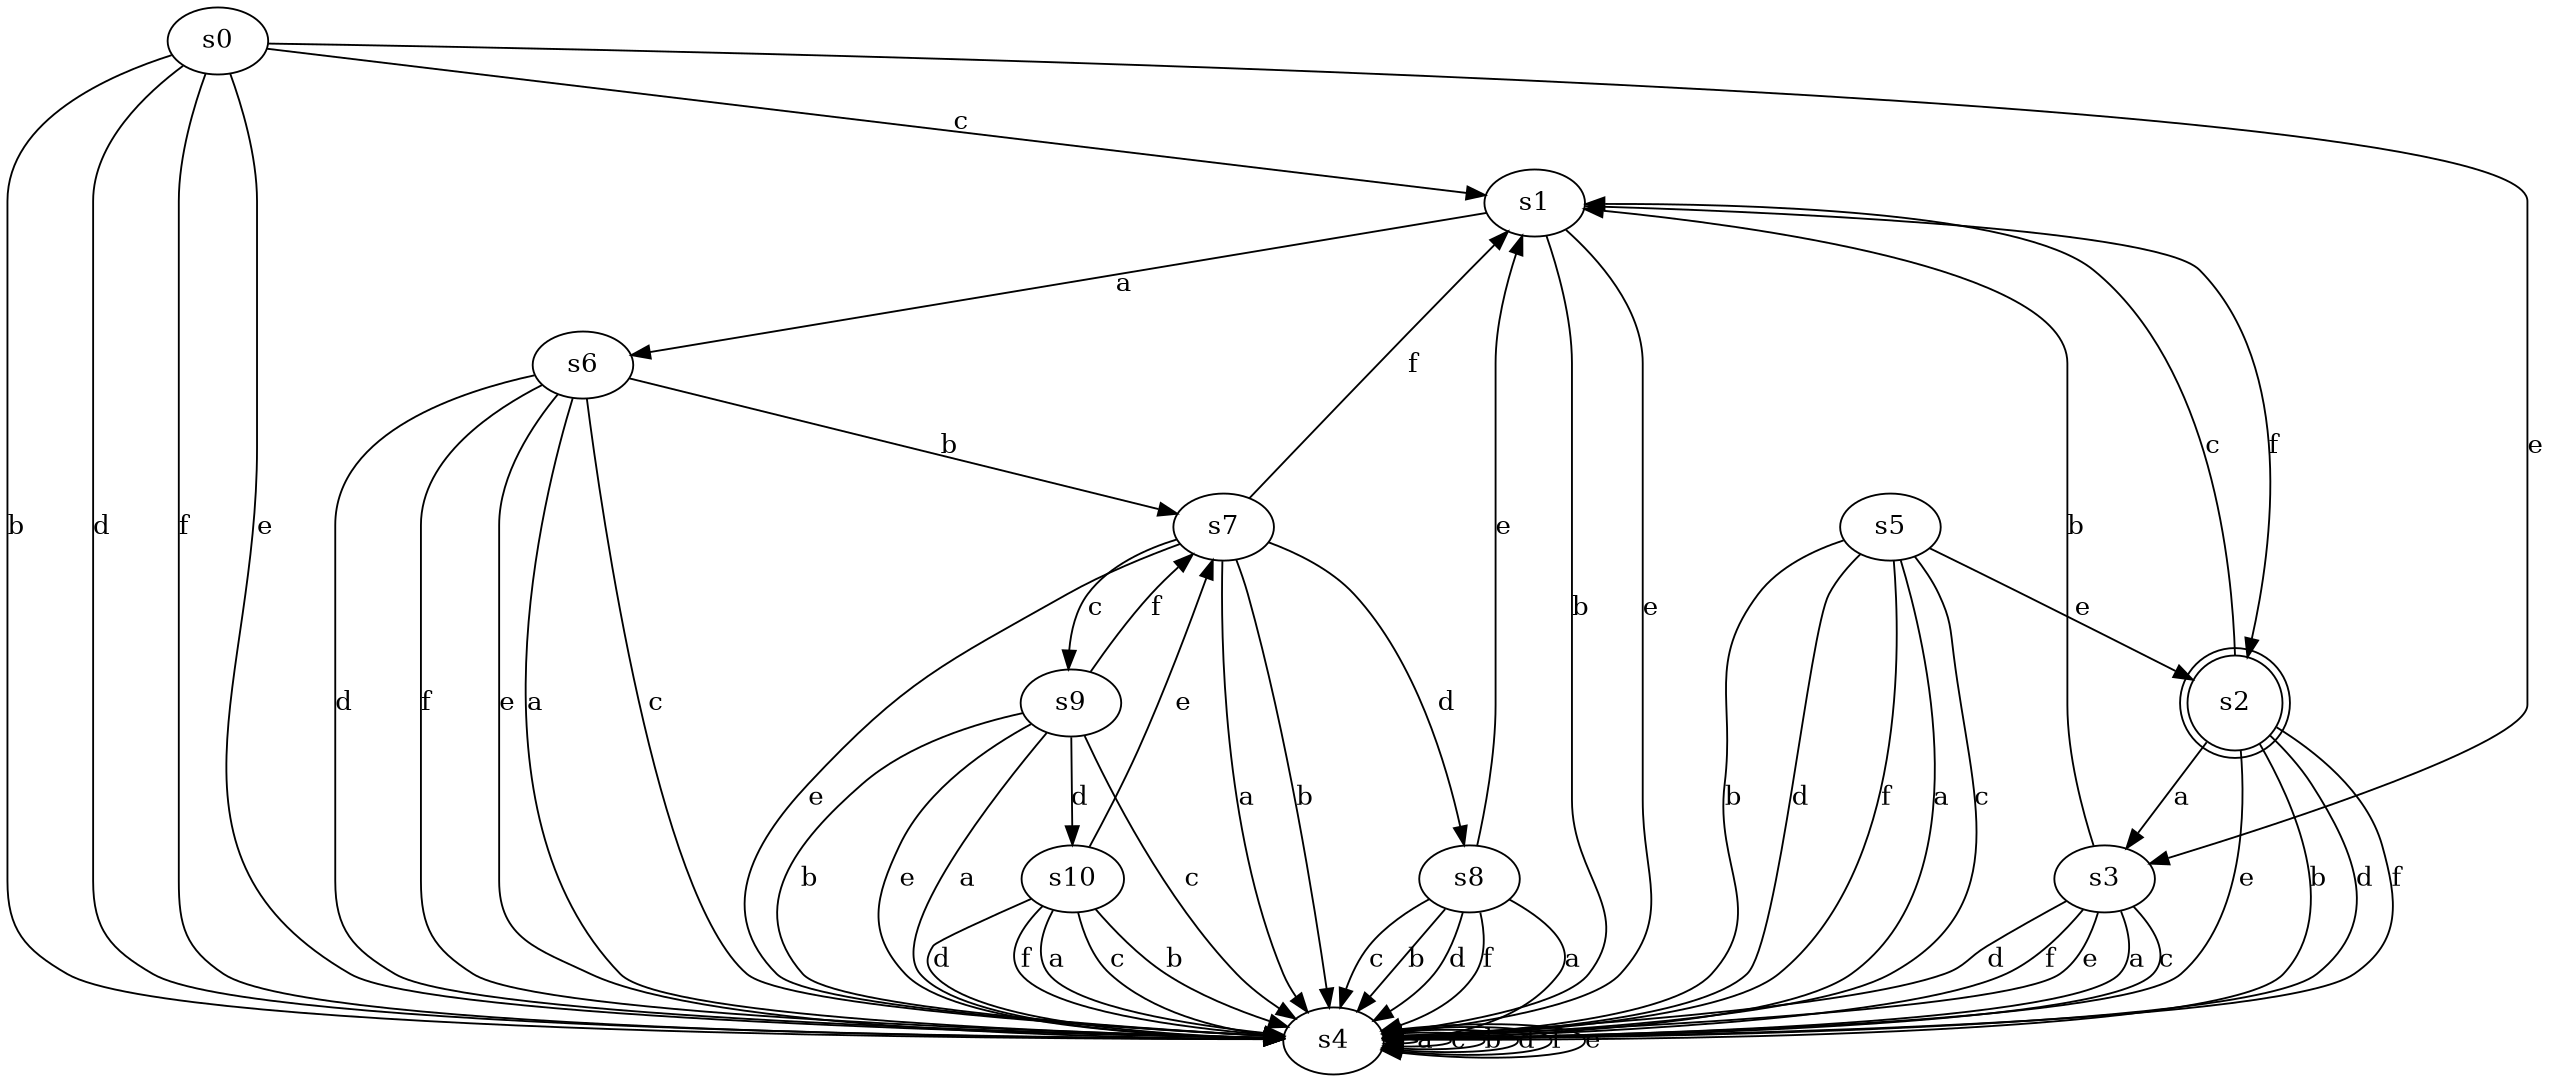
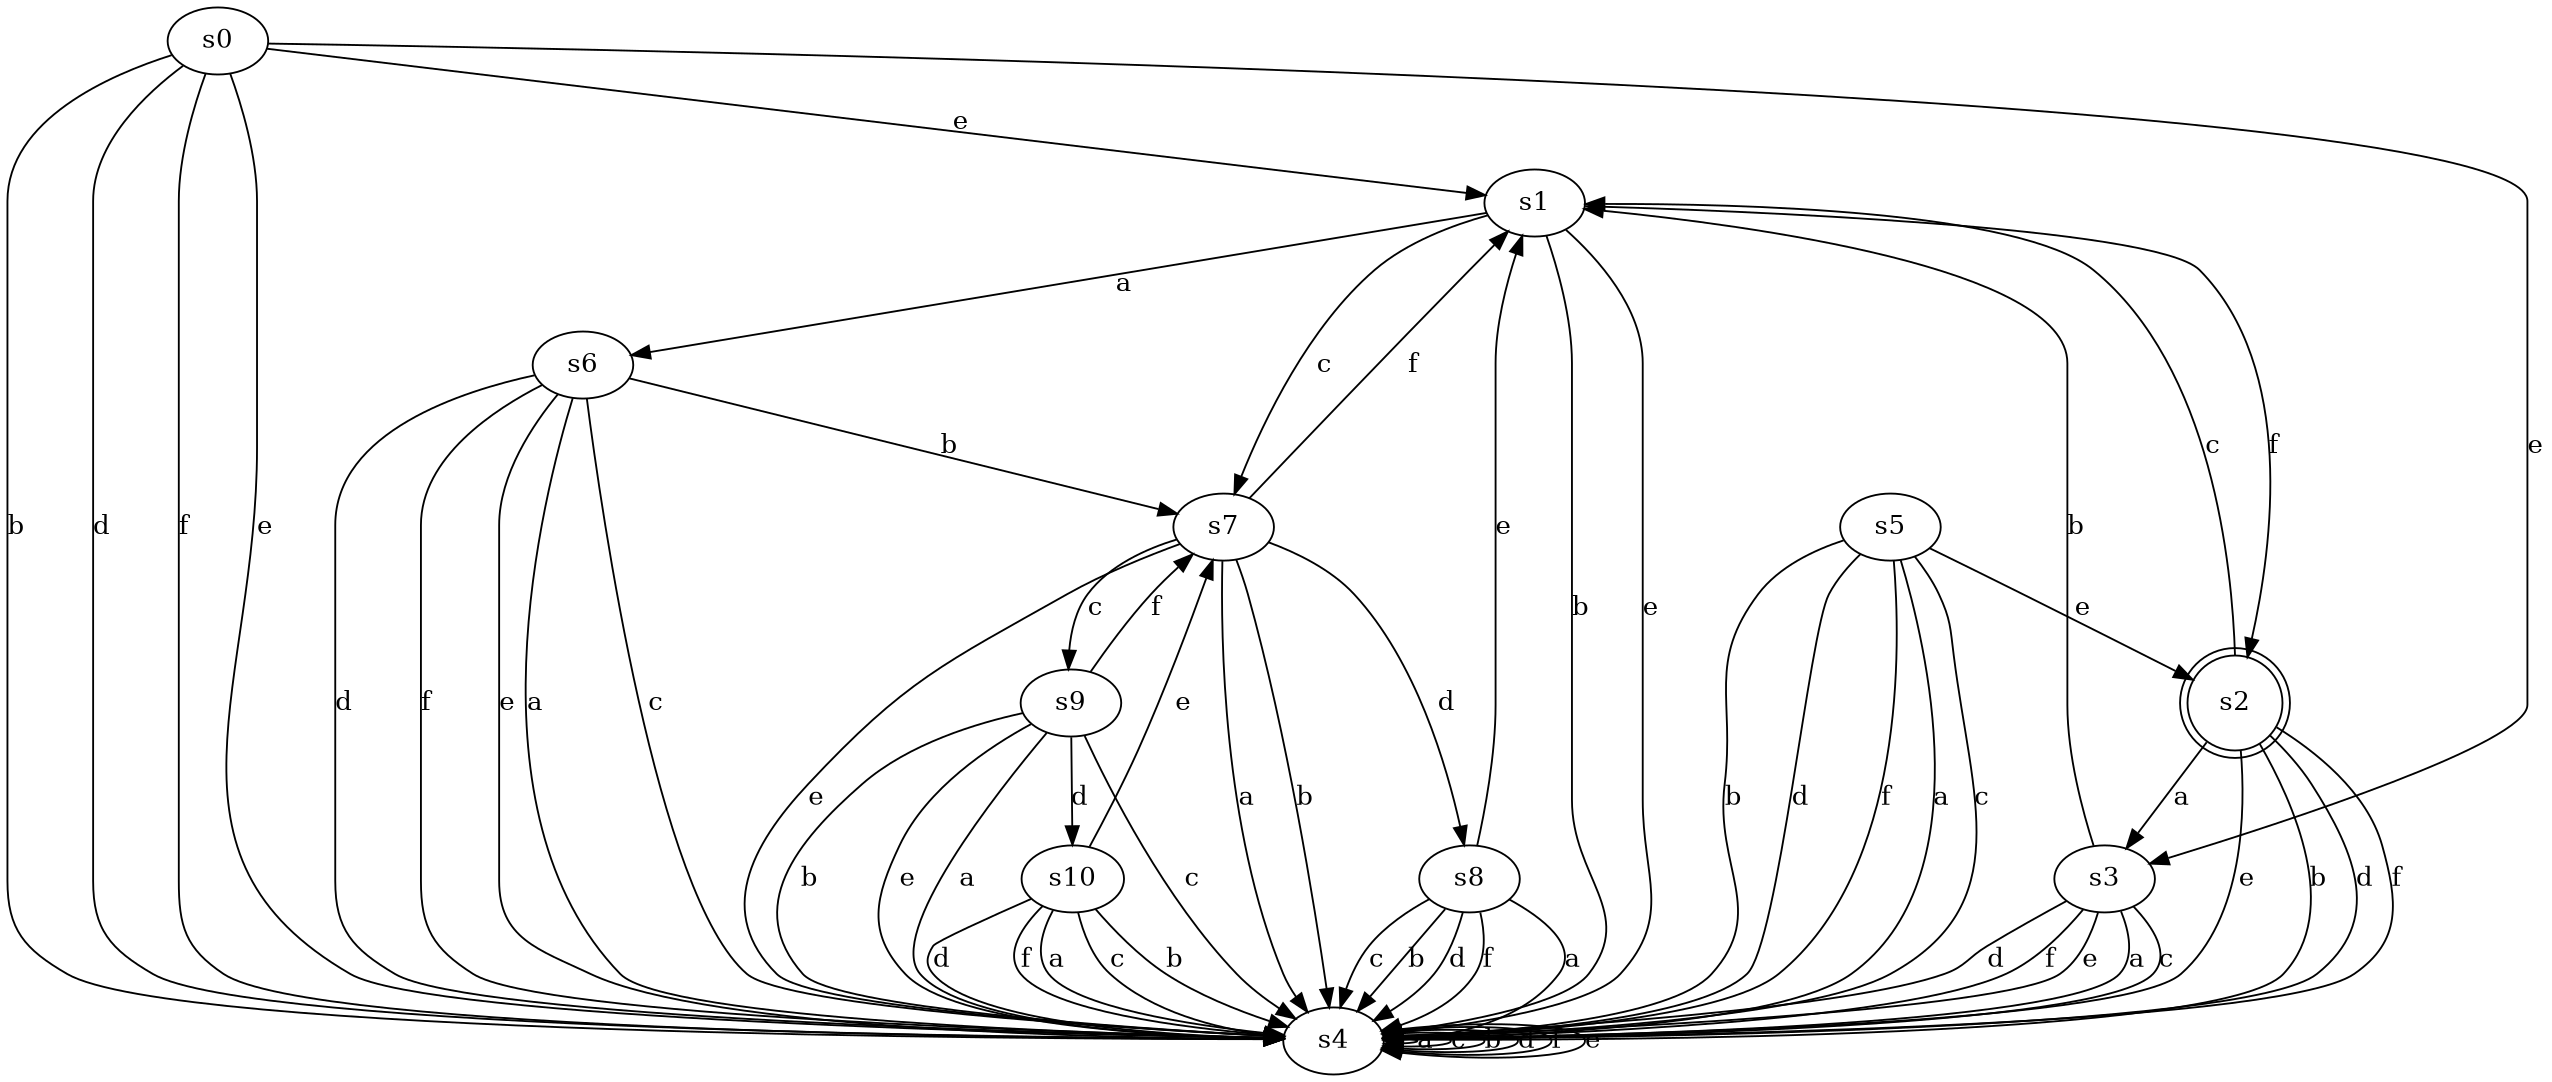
edge "s0" -> "s1": label "c" -> "e"
edge "s1" -> "s7": added, label "c"
